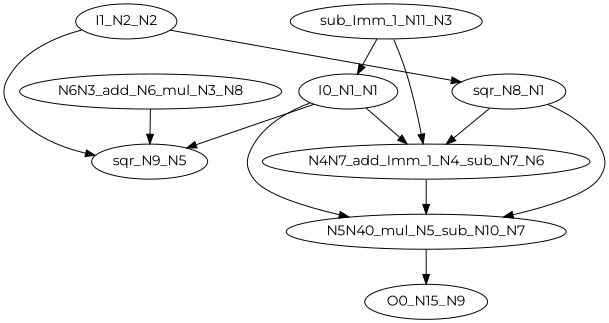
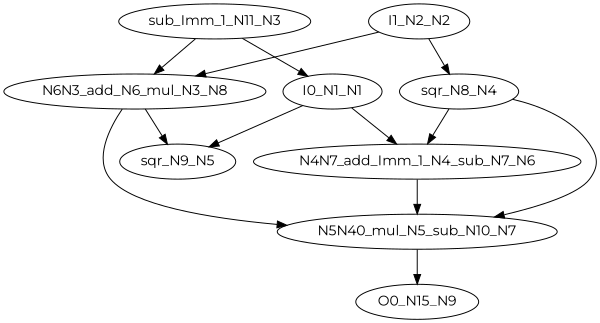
edge "sub_Imm_1_N11_N3" -> "N4N7_add_Imm_1_N4_sub_N7_N6": now "sub_Imm_1_N11_N3" -> "N6N3_add_N6_mul_N3_N8"
node "sqr_N8_N1": label "sqr_N8_N1" -> "sqr_N8_N4"
edge "I1_N2_N2" -> "sqr_N9_N5": now "I1_N2_N2" -> "N6N3_add_N6_mul_N3_N8"
edge "I0_N1_N1" -> "N5N40_mul_N5_sub_N10_N7": now "N6N3_add_N6_mul_N3_N8" -> "N5N40_mul_N5_sub_N10_N7"
